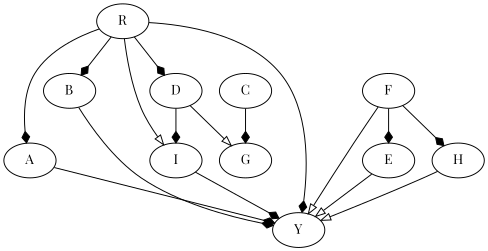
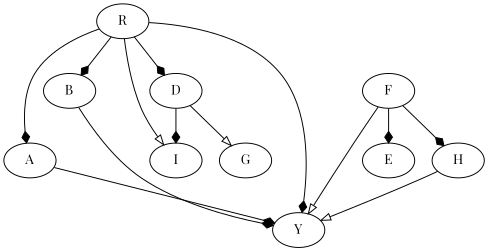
node "C": removed
edge "I" -> "Y": removed
edge "E" -> "Y": removed
